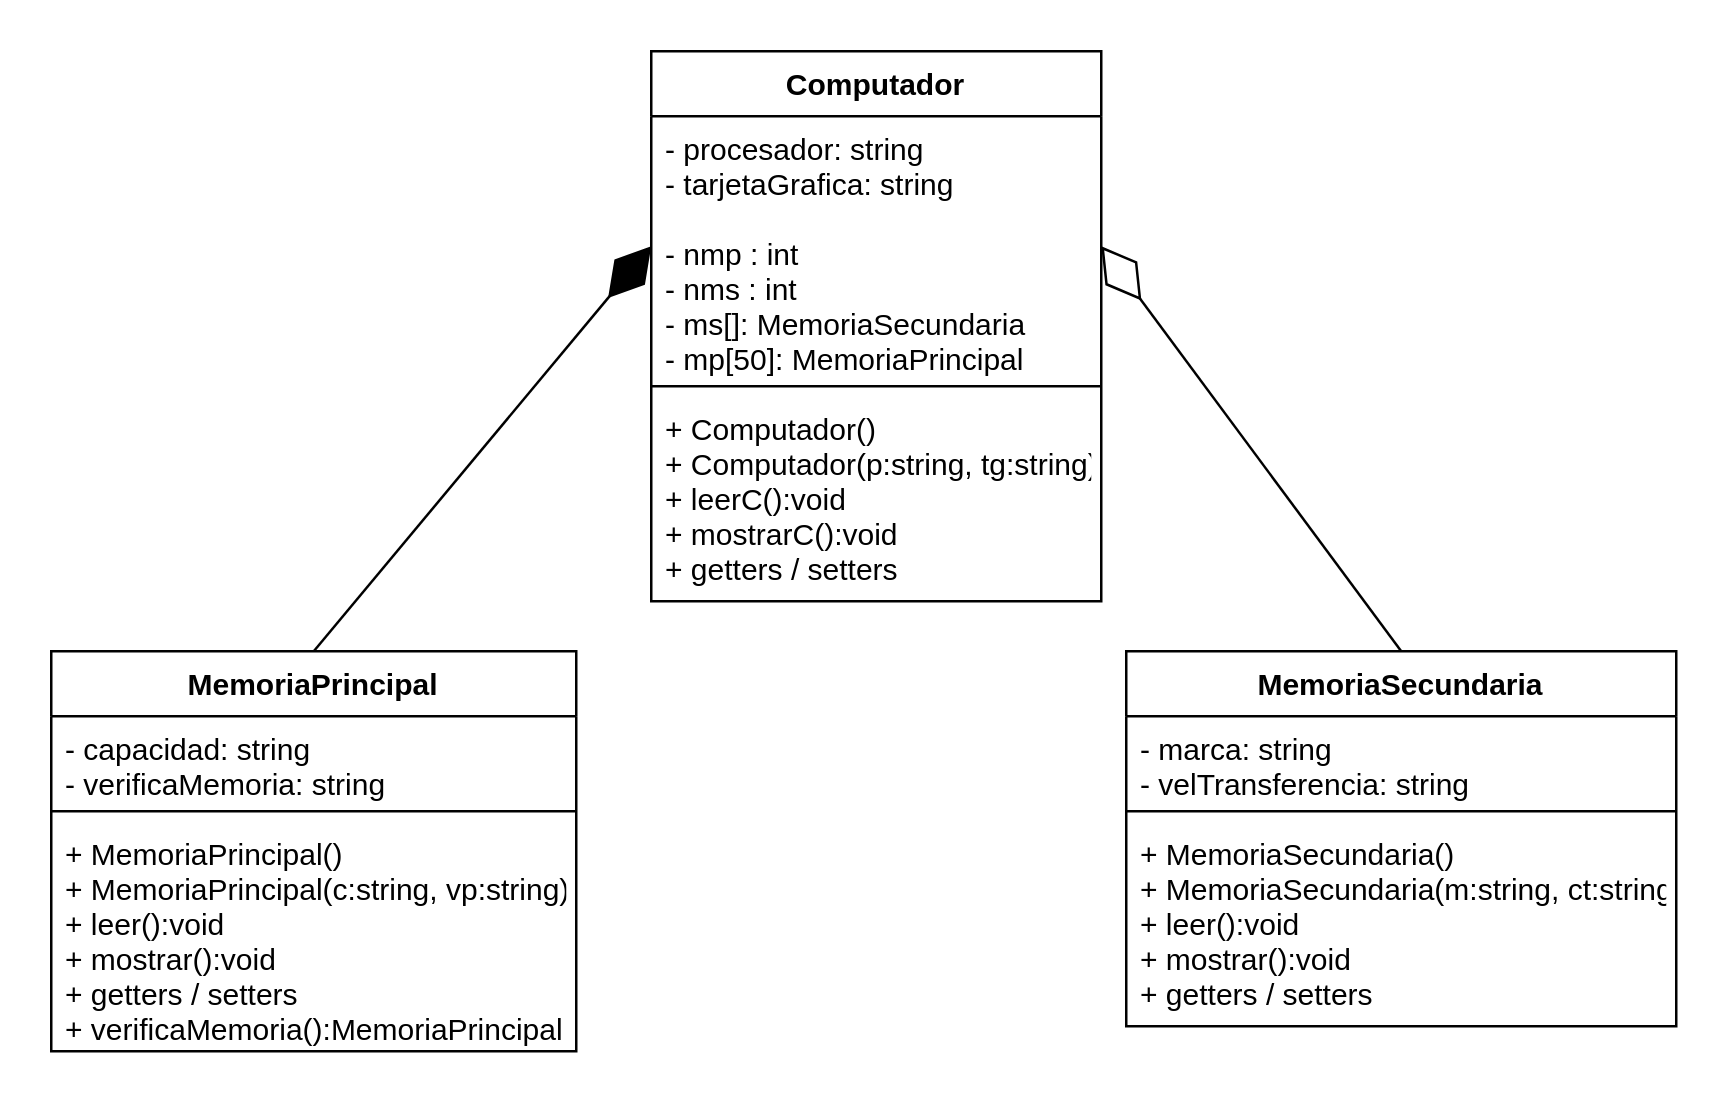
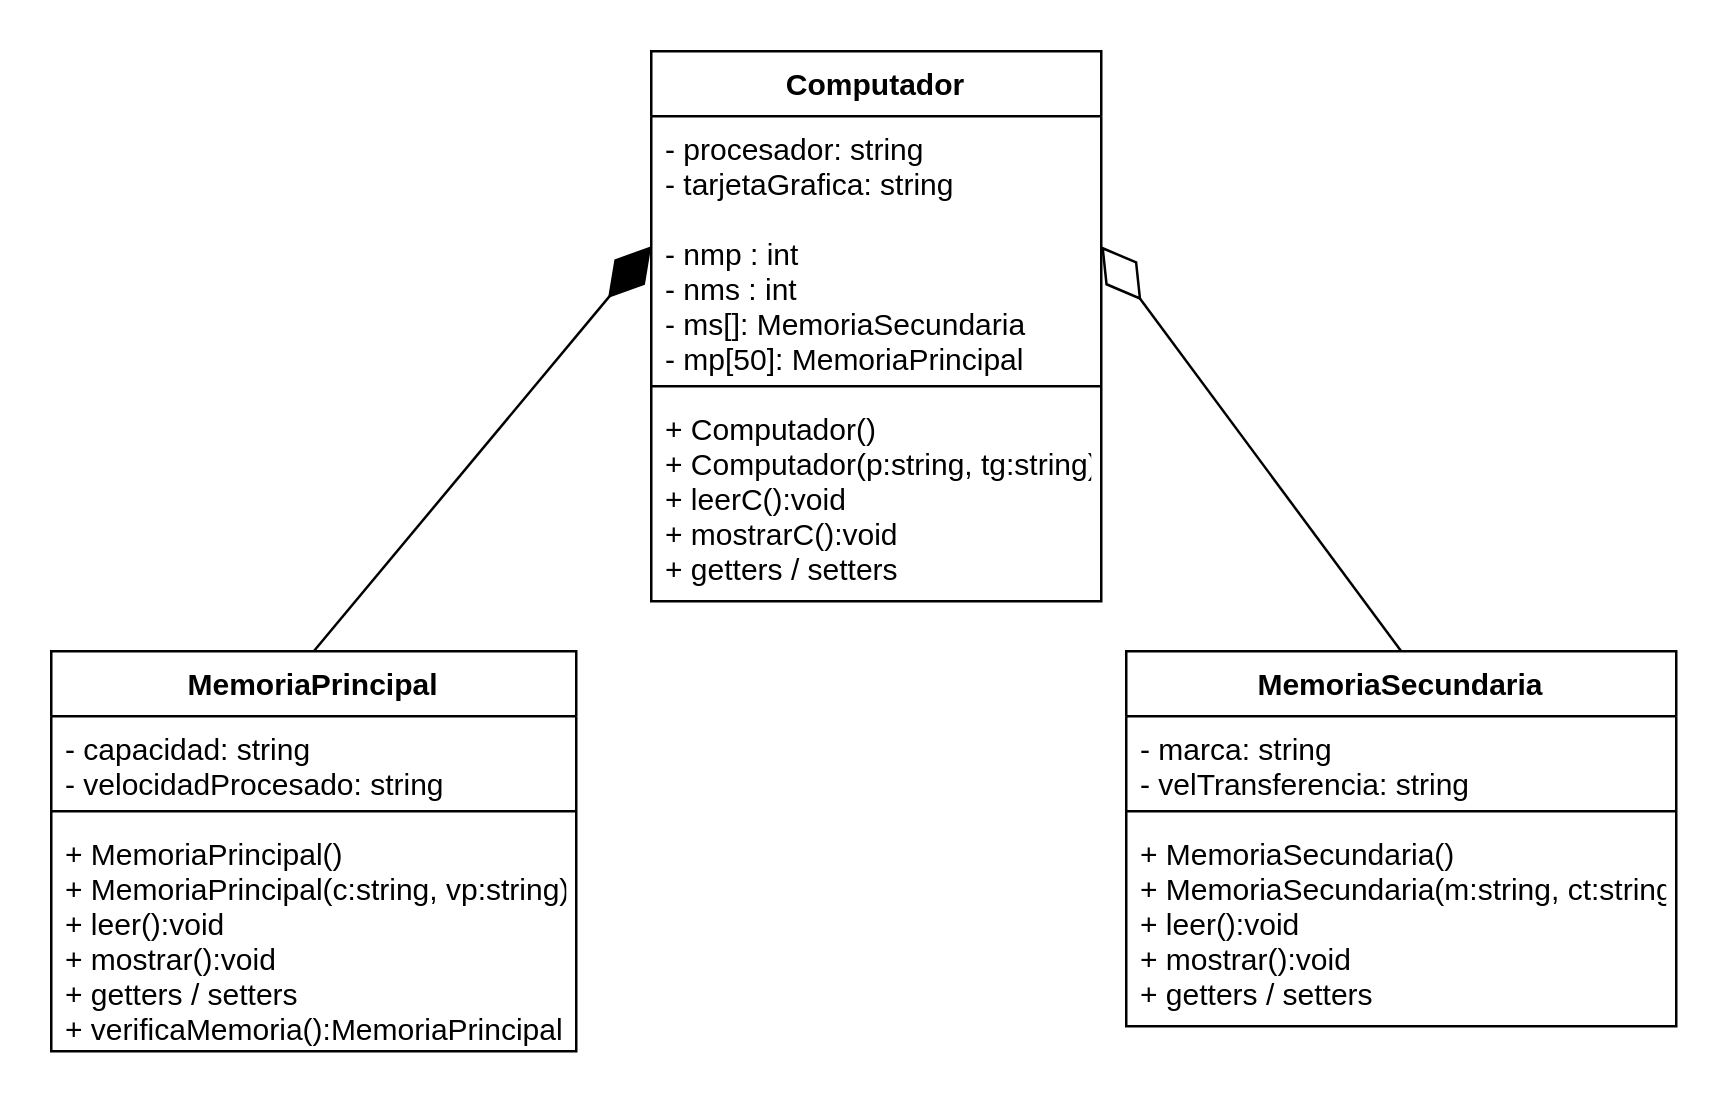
node "- capacidad: string - verificaMemoria: string": label "- capacidad: string - verificaMemoria: string" -> "- capacidad: string - velocidadProcesado: string"
